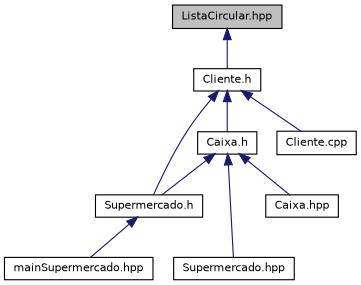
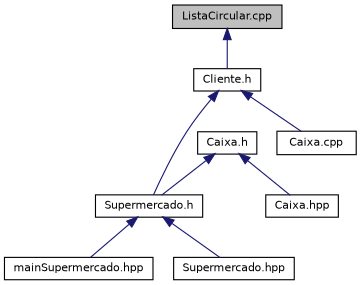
node "ListaCircular.hpp": label "ListaCircular.hpp" -> "ListaCircular.cpp"
edge "Caixa.h" -> "Cliente.h": removed
node "Cliente.cpp": label "Cliente.cpp" -> "Caixa.cpp"
edge "Supermercado.hpp" -> "Caixa.h": now "Supermercado.hpp" -> "Supermercado.h"
